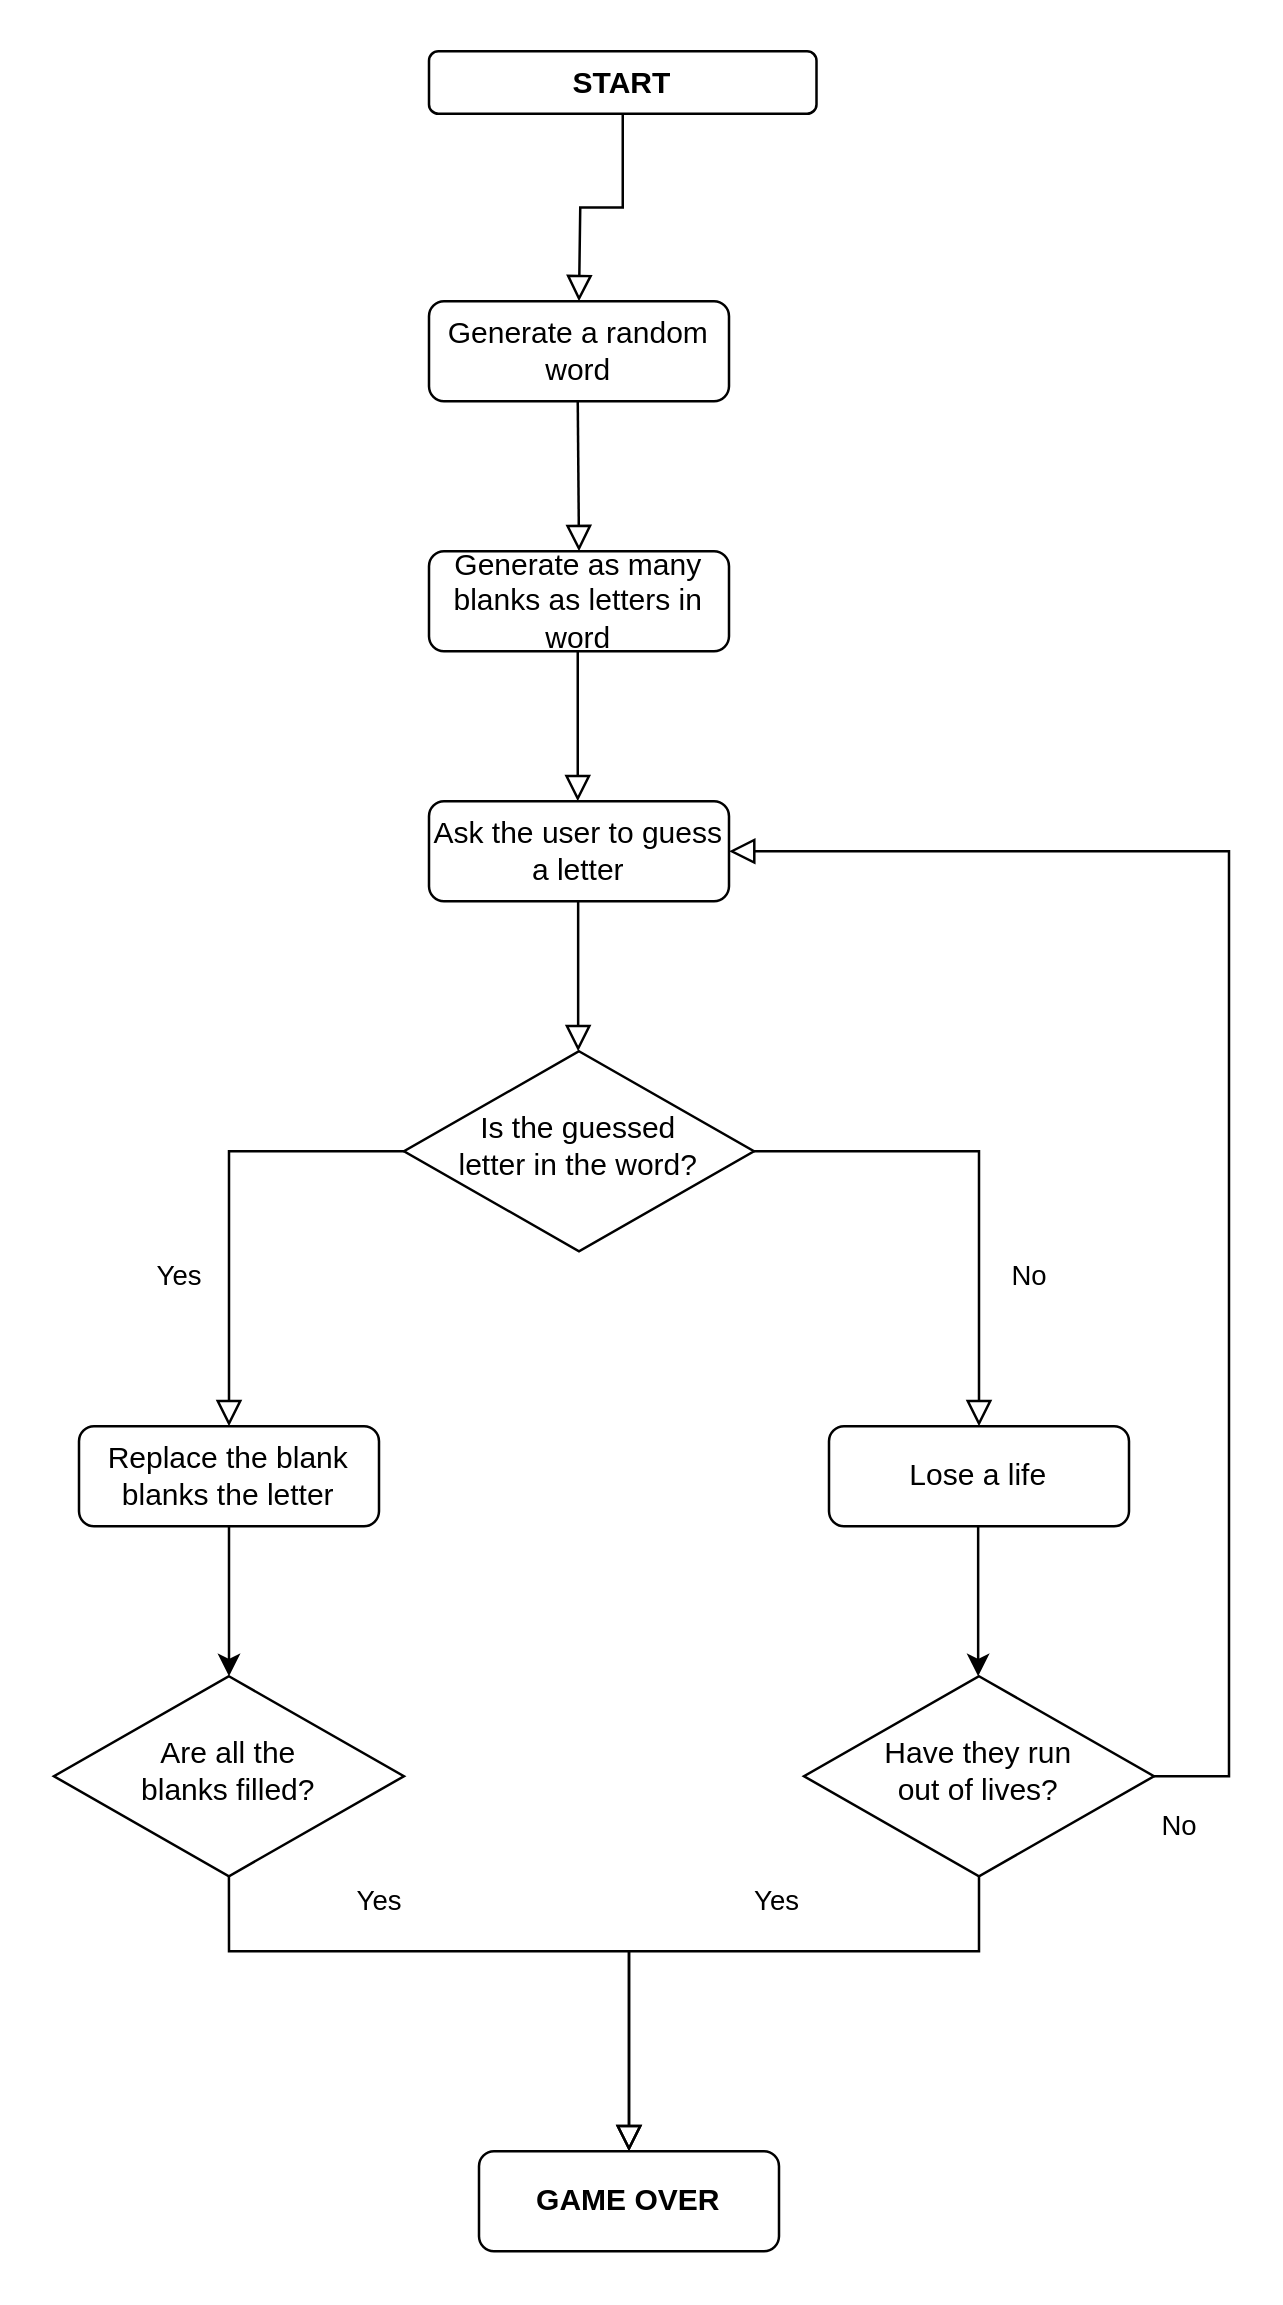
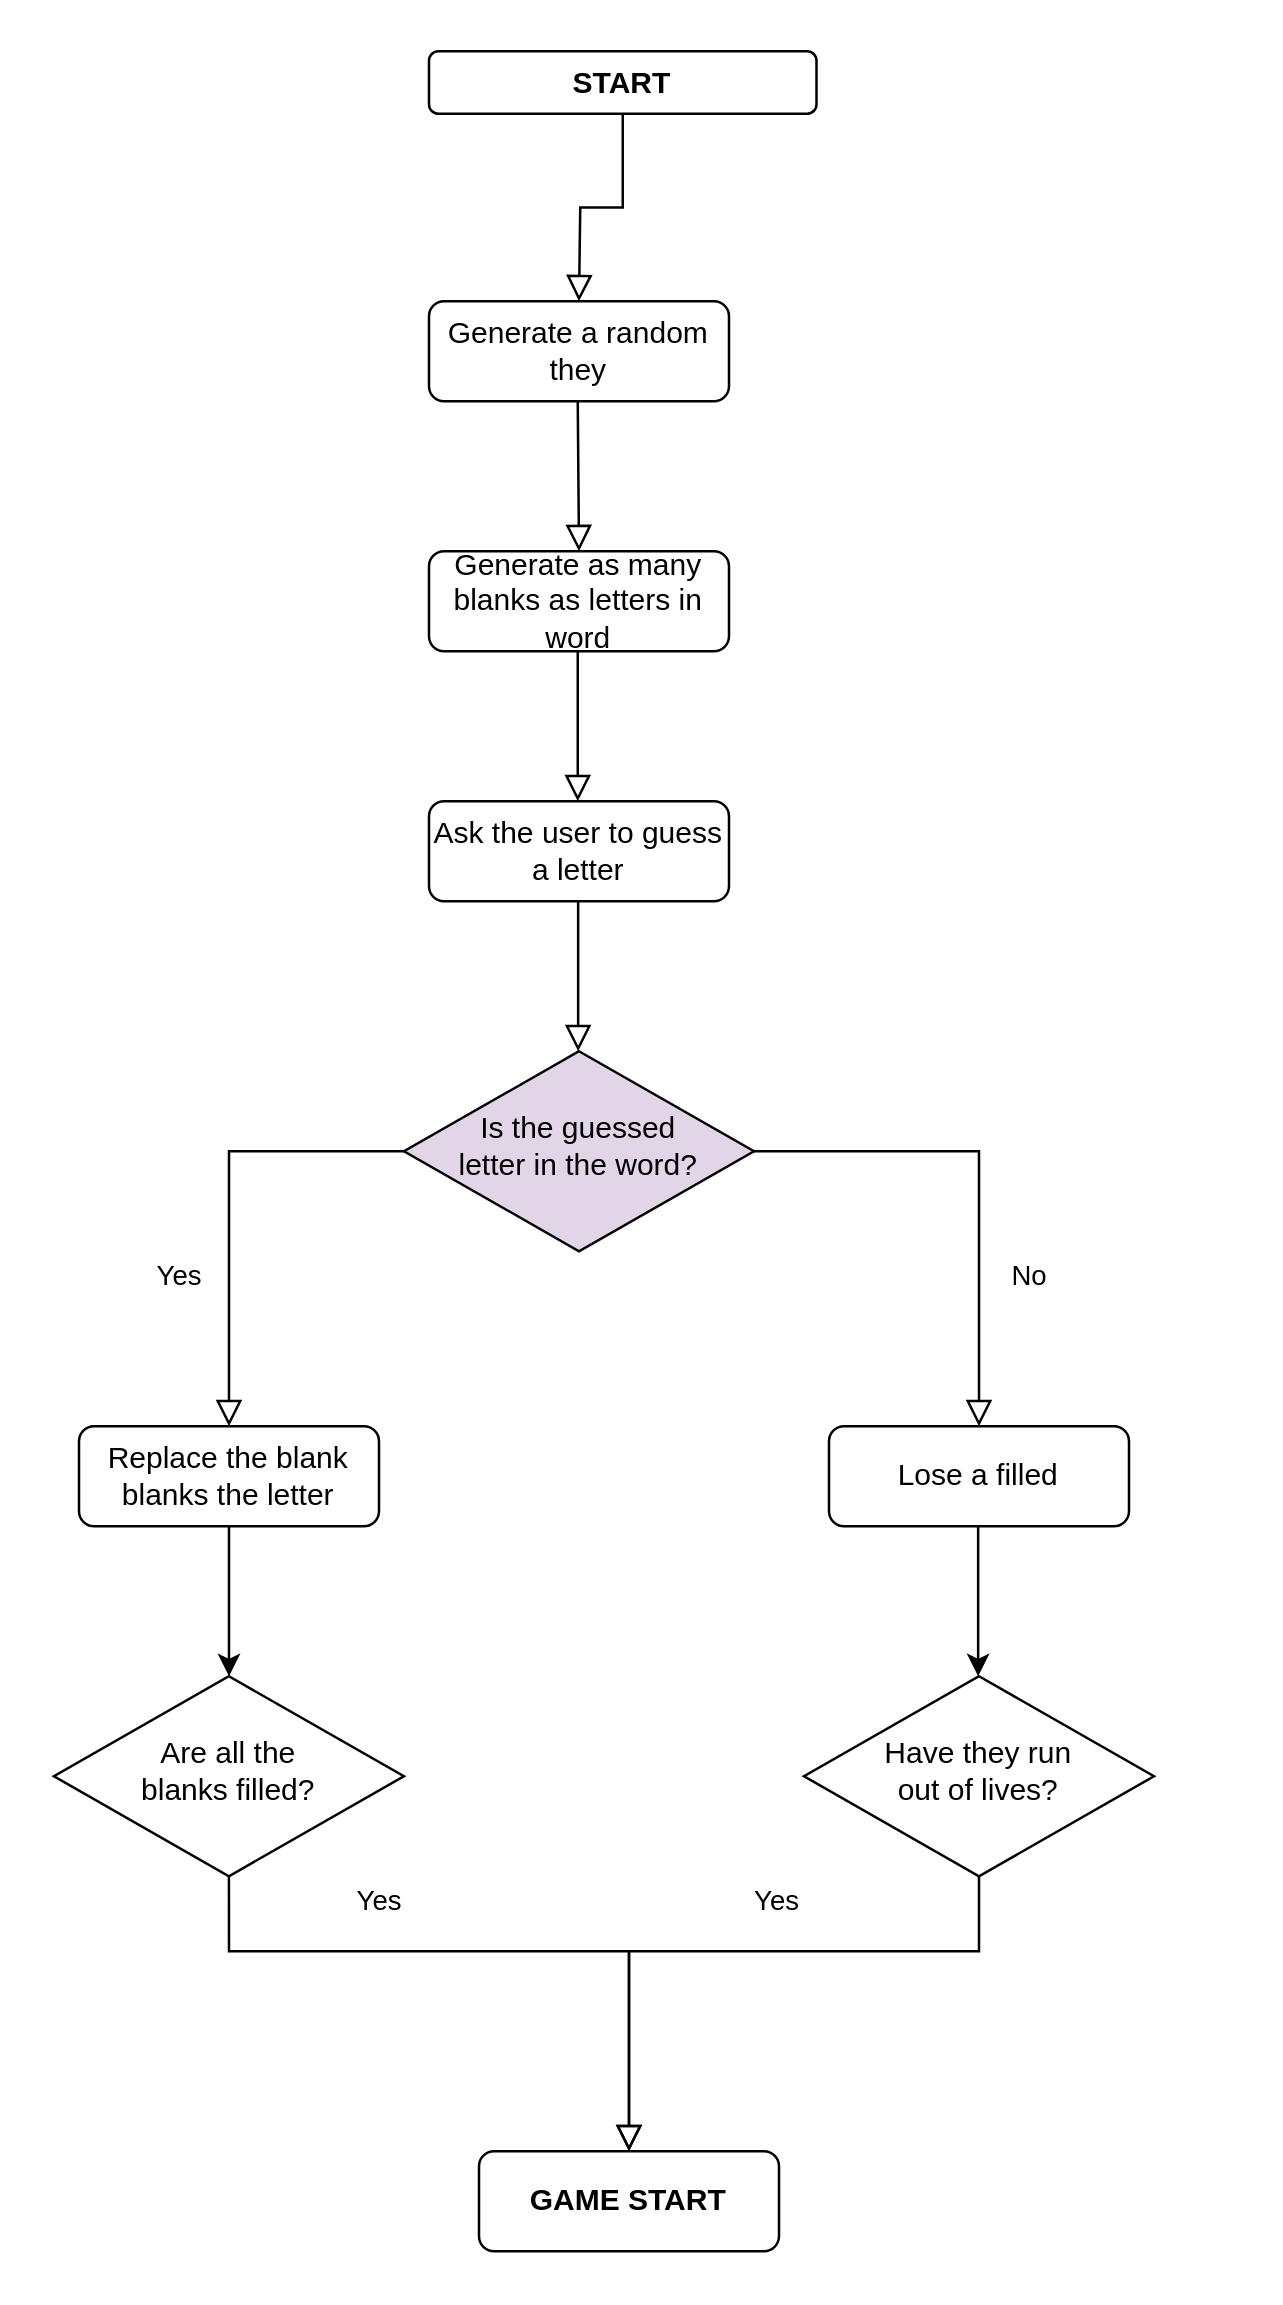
node "Generate a random word": label "Generate a random word" -> "Generate a random they"
edge "Have they run out of lives?" -> "Ask the user to guess a letter": removed, label "No"
node "Is the guessed letter in the word?": fillcolor #ffffff -> #e1d5e7
node "Lose a life": label "Lose a life" -> "Lose a filled"
node "GAME OVER": label "GAME OVER" -> "GAME START"
